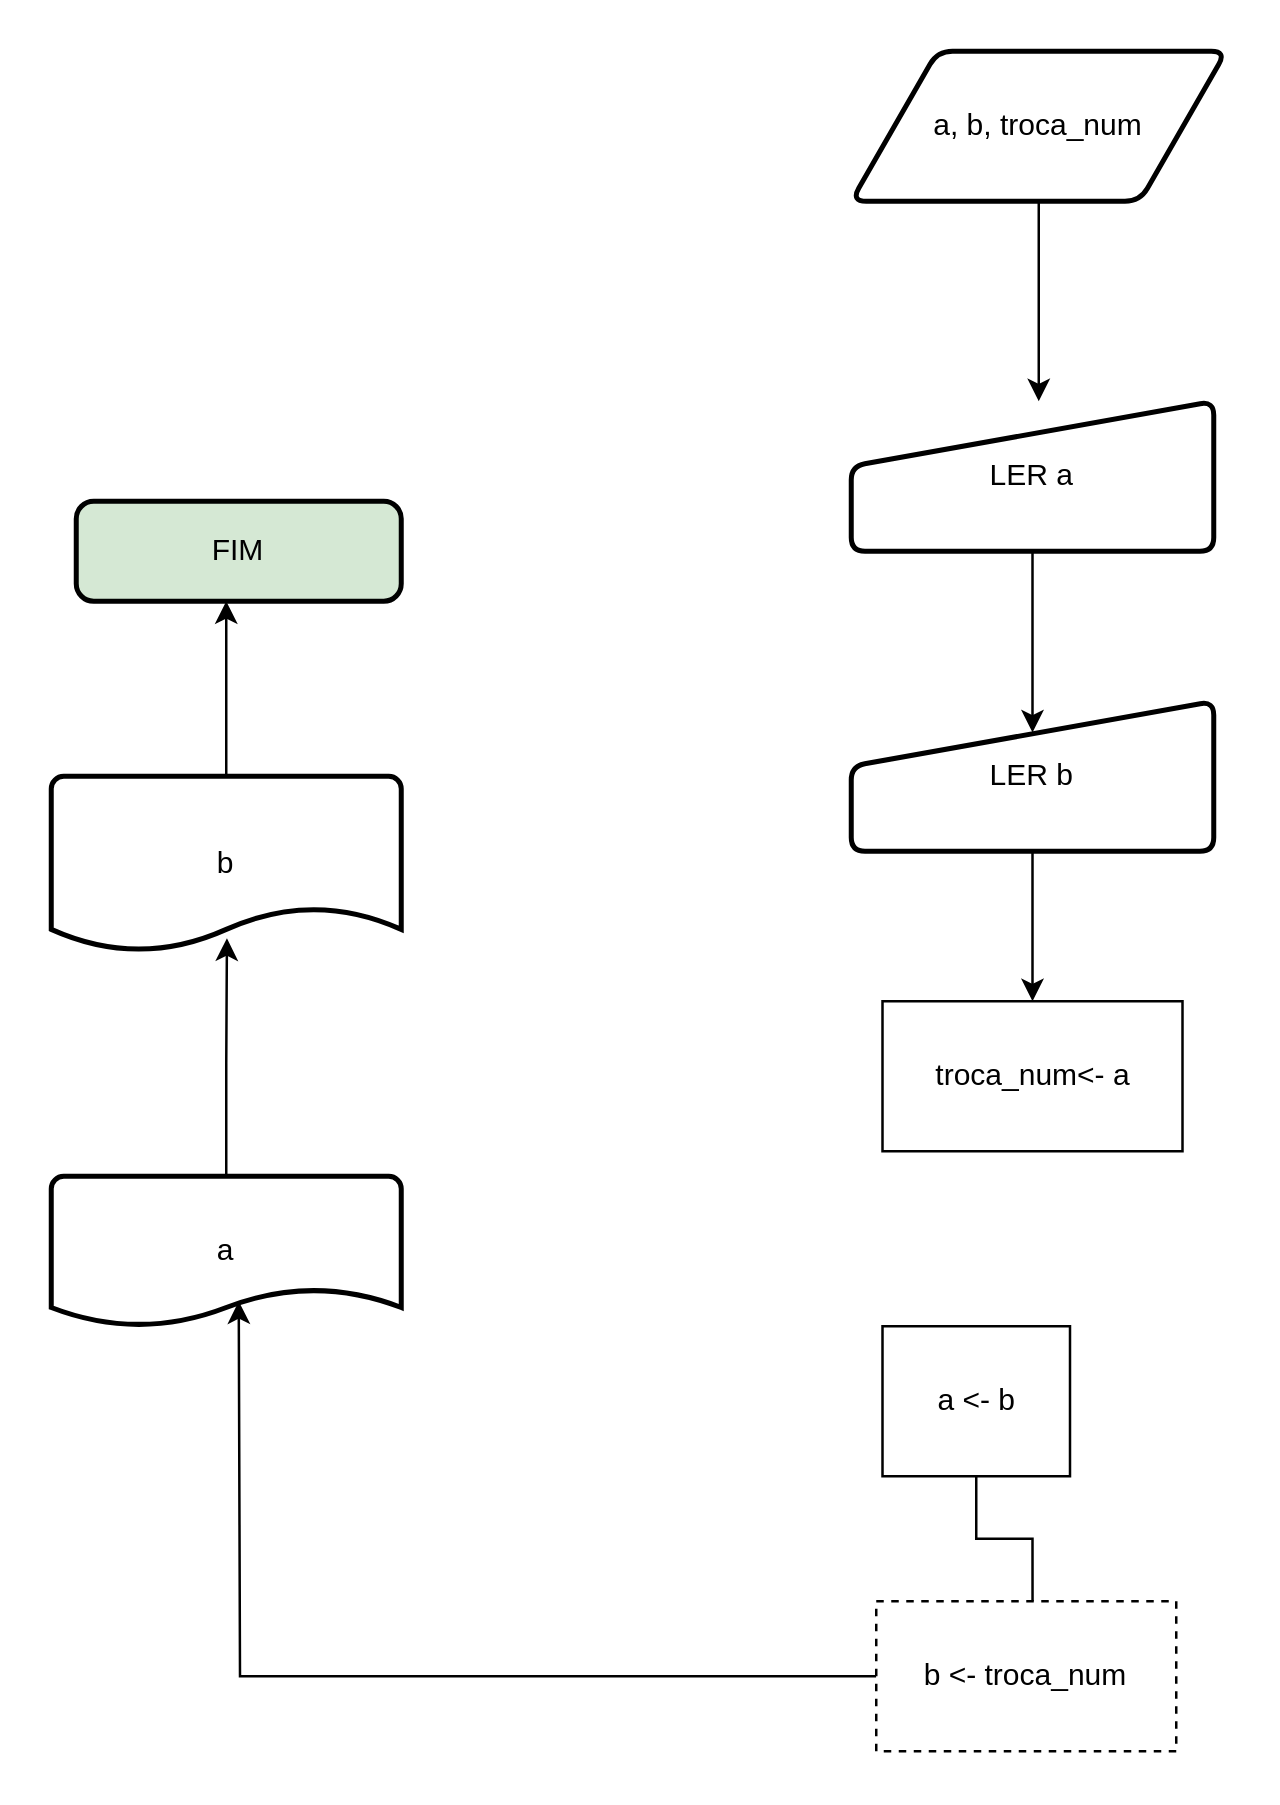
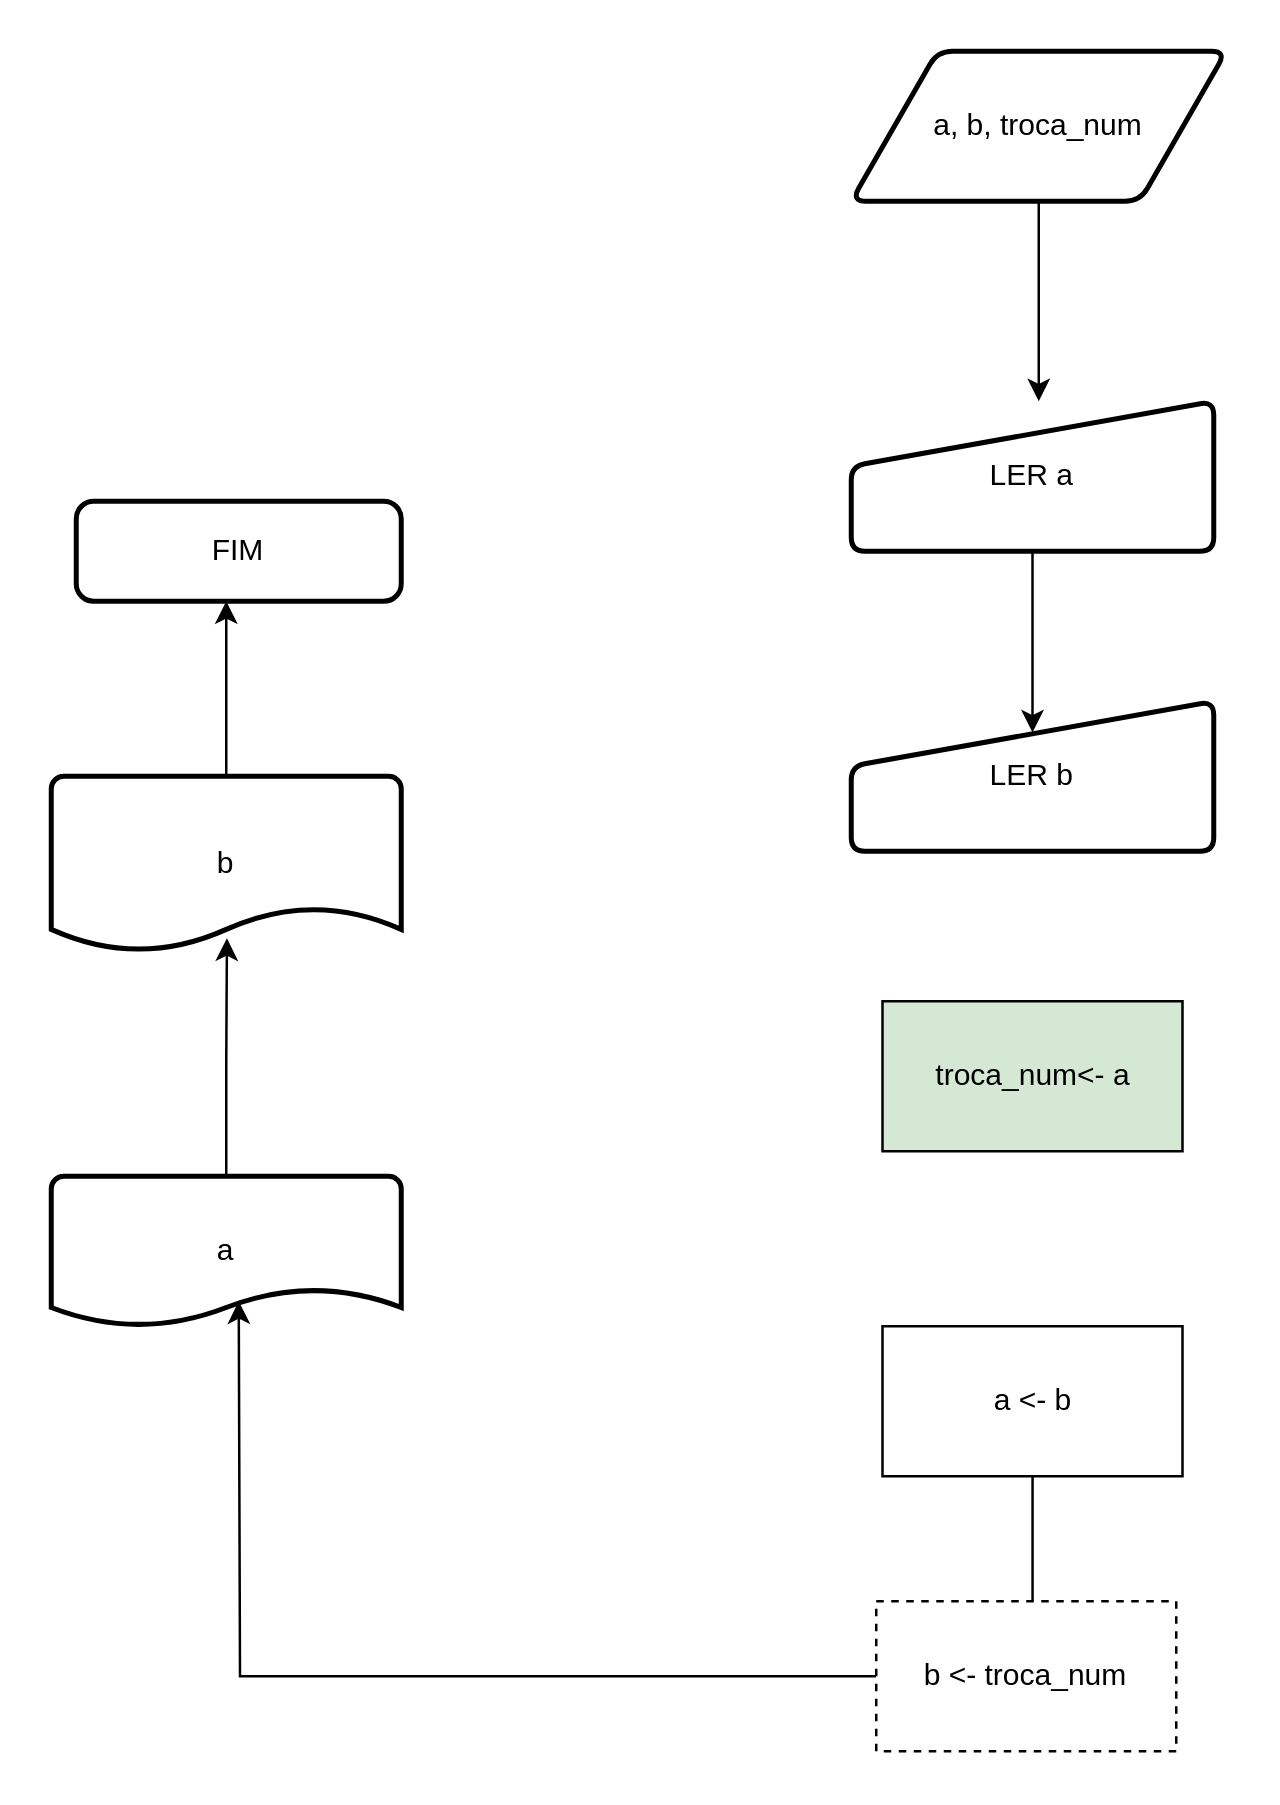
node "FIM": fillcolor #d5e8d4 -> #ffffff
edge "LER b" -> "troca_num<- a": removed
node "troca_num<- a": fillcolor #ffffff -> #d5e8d4
node "a <- b": size 188x150 -> 300x150
